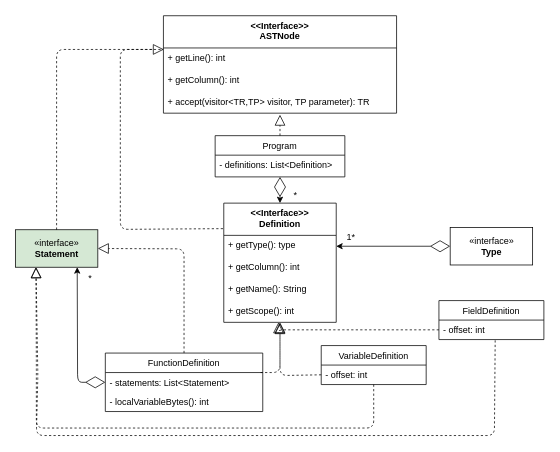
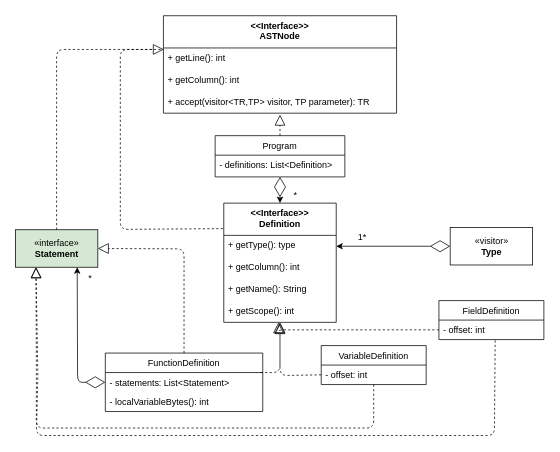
node "1*": moved (351, 237) -> (363, 237)
node "«interface» Type": label "«interface» Type" -> "«visitor» Type"
